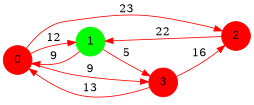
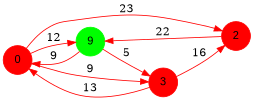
node "1": label "1" -> "9"
